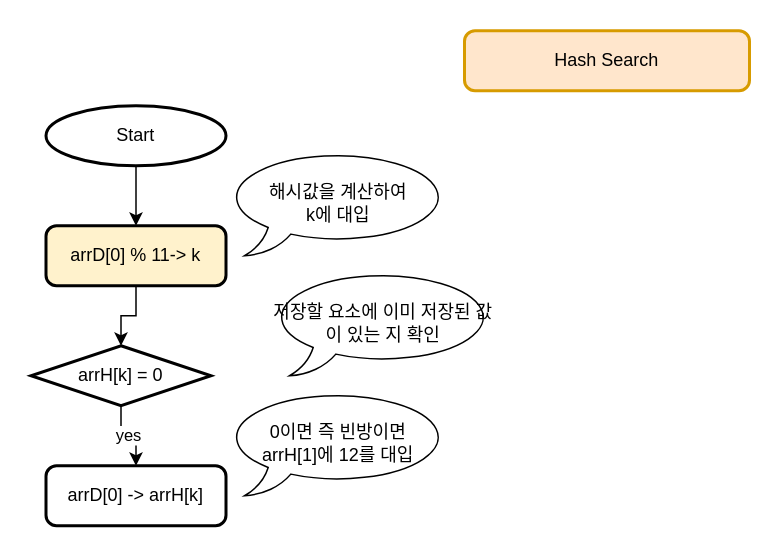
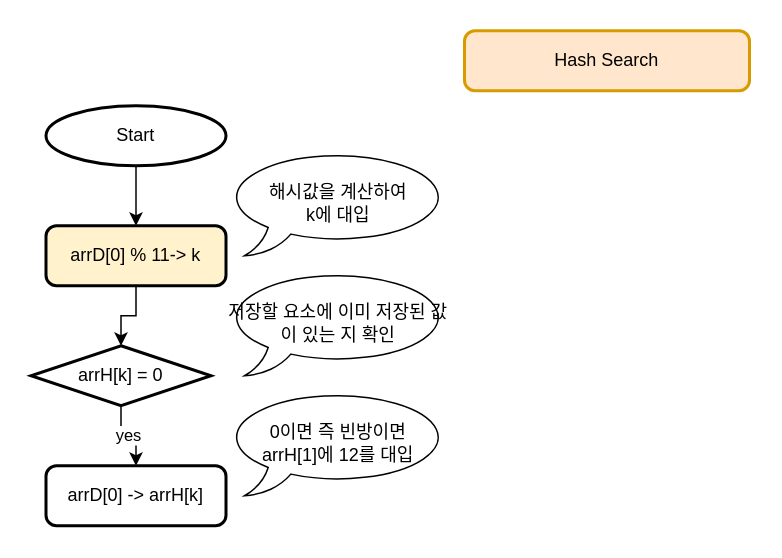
node "저장할 요소에 이미 저장된 값이 있는 지 확인": moved (383, 323) -> (338, 323)
